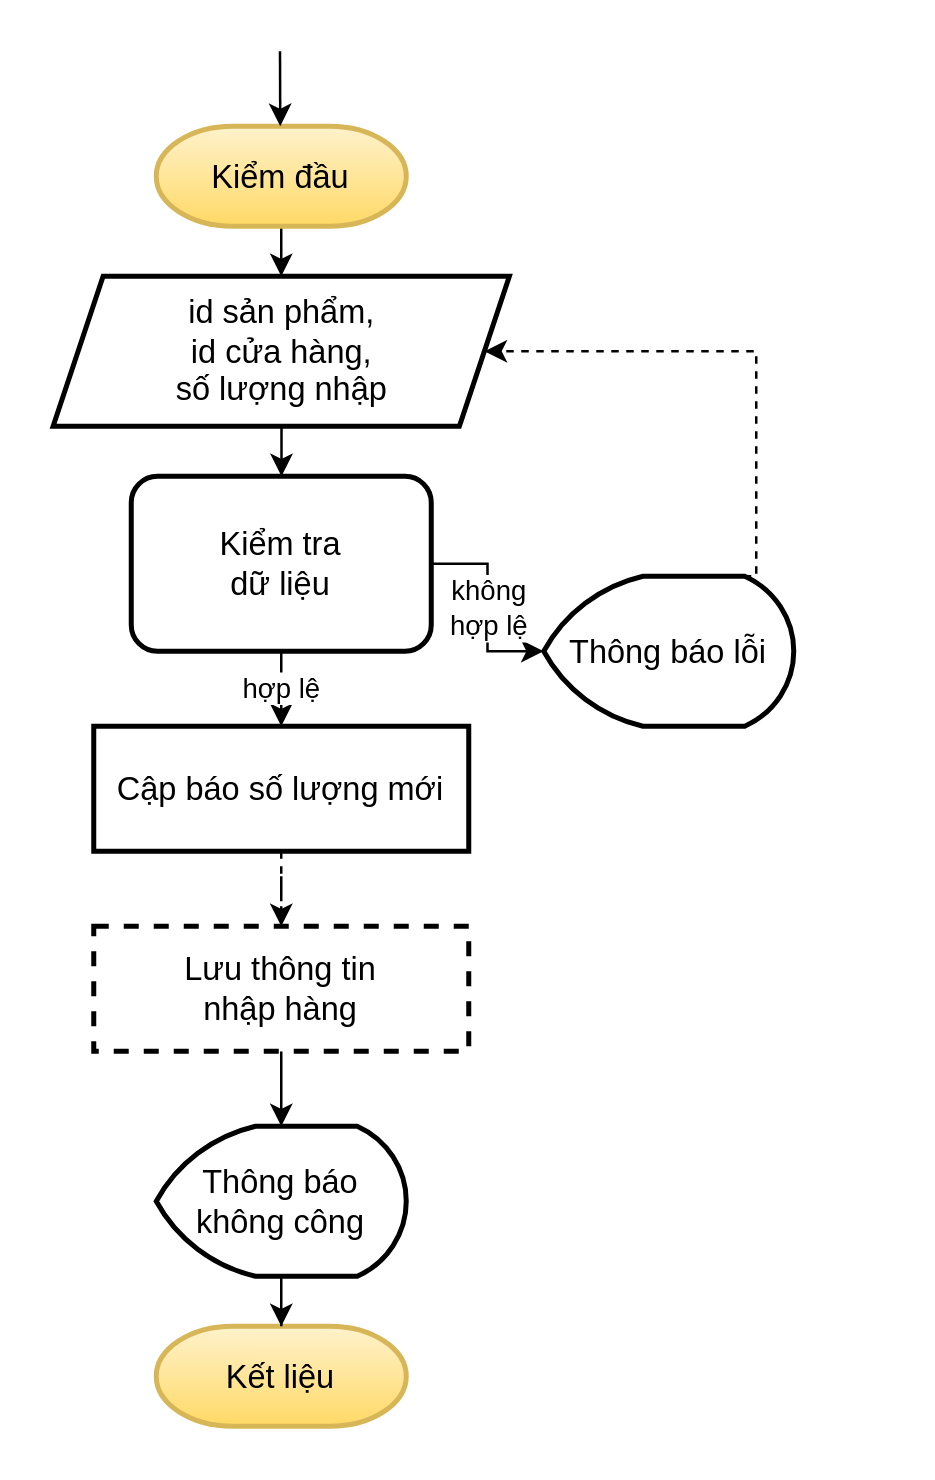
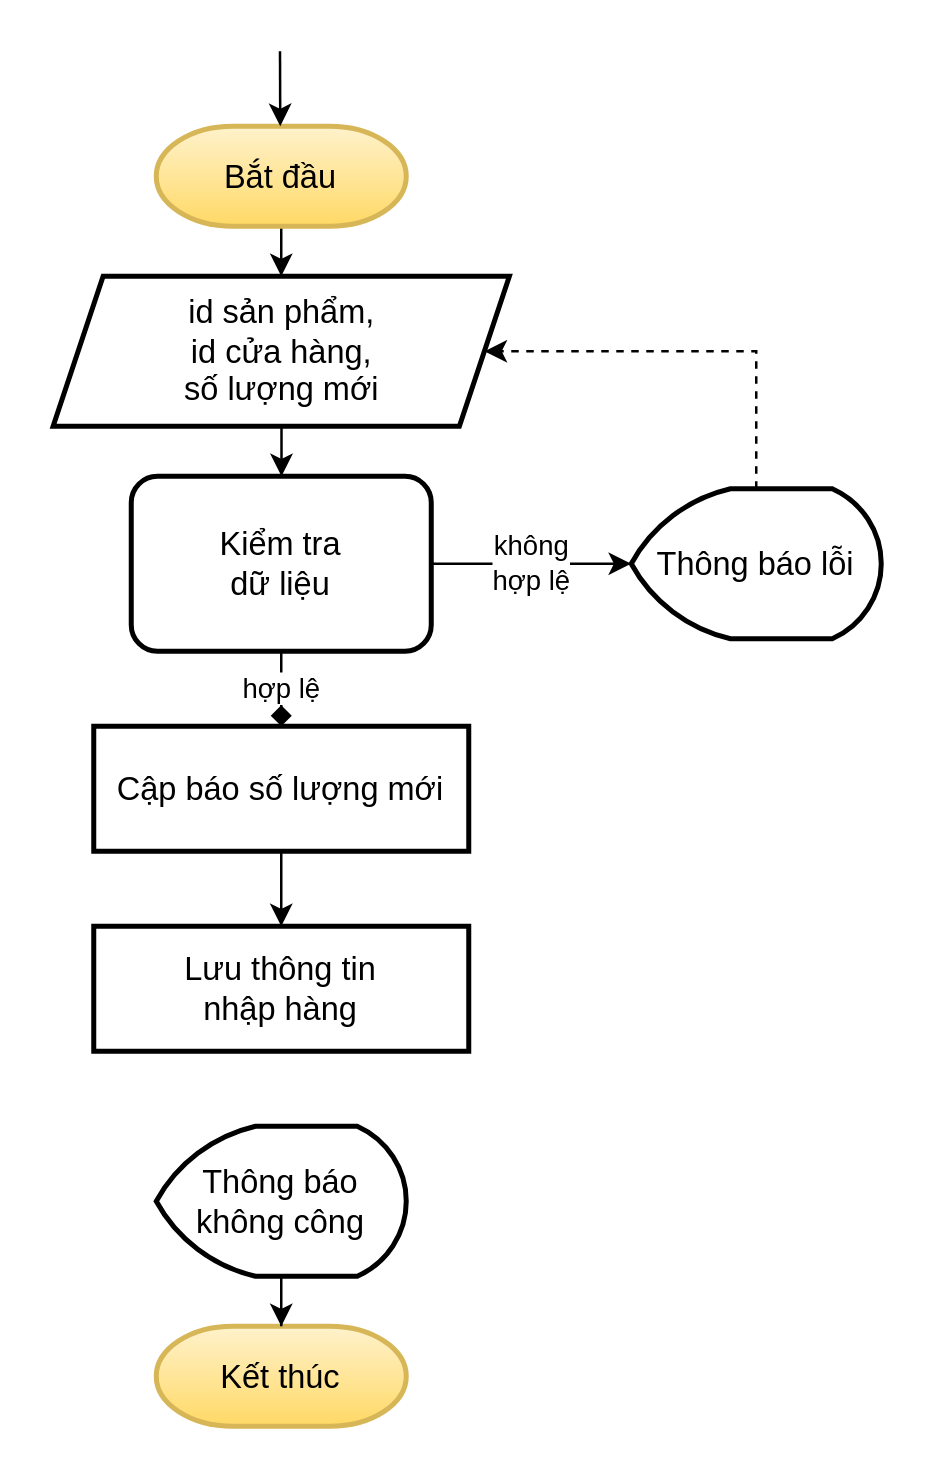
node "Kiểm đầu": label "Kiểm đầu" -> "Bắt đầu"
node "id sản phẩm, id cửa hàng, số lượng nhập": label "id sản phẩm, id cửa hàng, số lượng nhập" -> "id sản phẩm, id cửa hàng, số lượng mới"
node "Thông báo lỗi": moved (669, 651) -> (756, 564)
edge "Kiểm tra dữ liệu" -> "Cập báo số lượng mới": arrowhead classic -> diamond
edge "Cập báo số lượng mới" -> "Lưu thông tin nhập hàng": style dashed -> solid
node "Lưu thông tin nhập hàng": style dashed -> solid
edge "Lưu thông tin nhập hàng" -> "Thông báo không công": removed
node "Kết liệu": label "Kết liệu" -> "Kết thúc"
